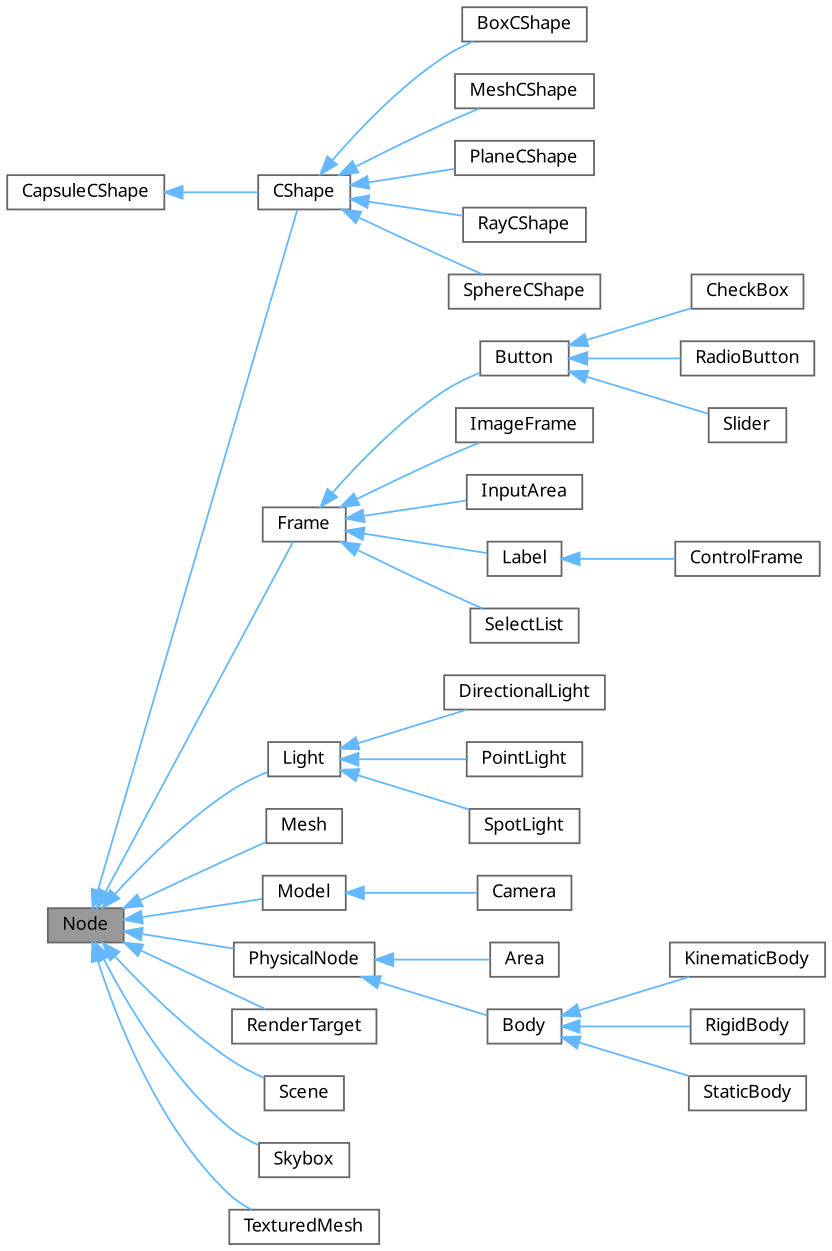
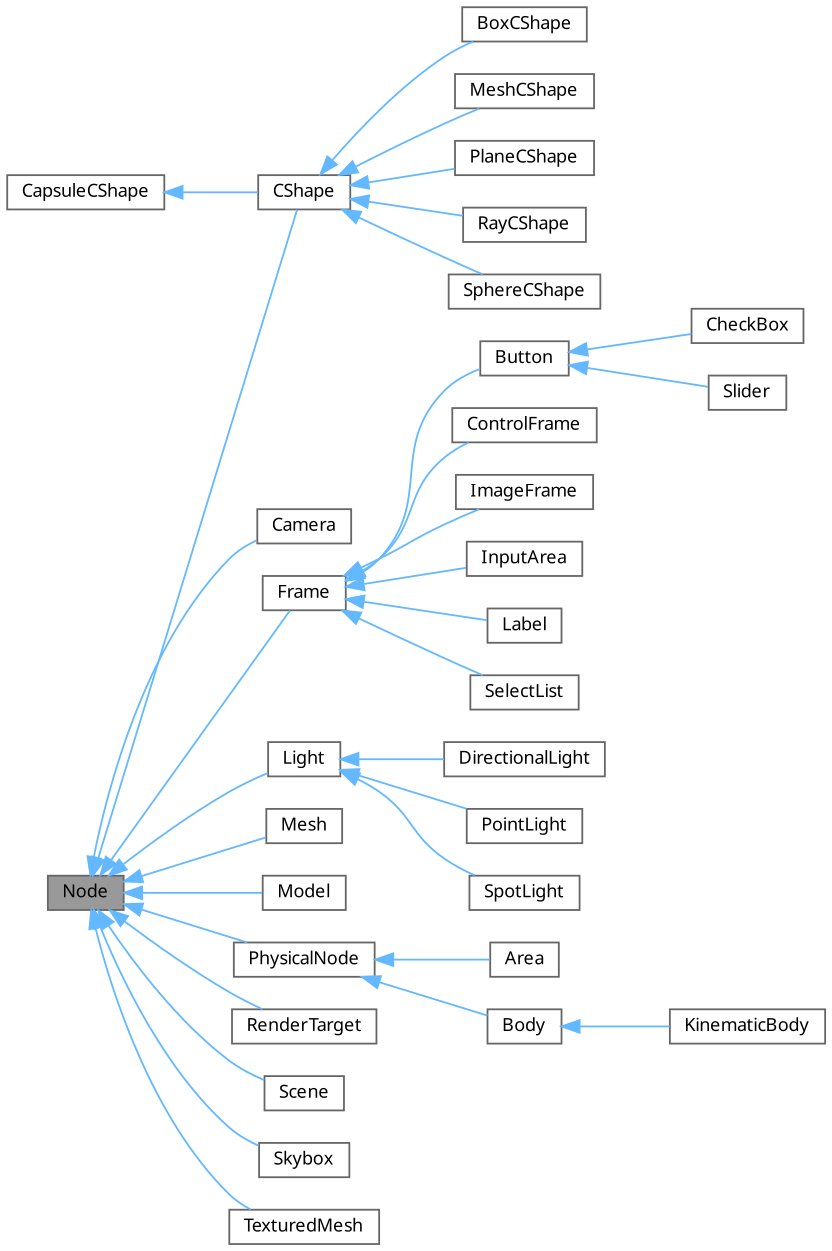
node "RadioButton": removed
edge "ControlFrame" -> "Label": now "ControlFrame" -> "Frame"
edge "Camera" -> "Model": now "Camera" -> "Node"
node "RigidBody": removed
node "StaticBody": removed
